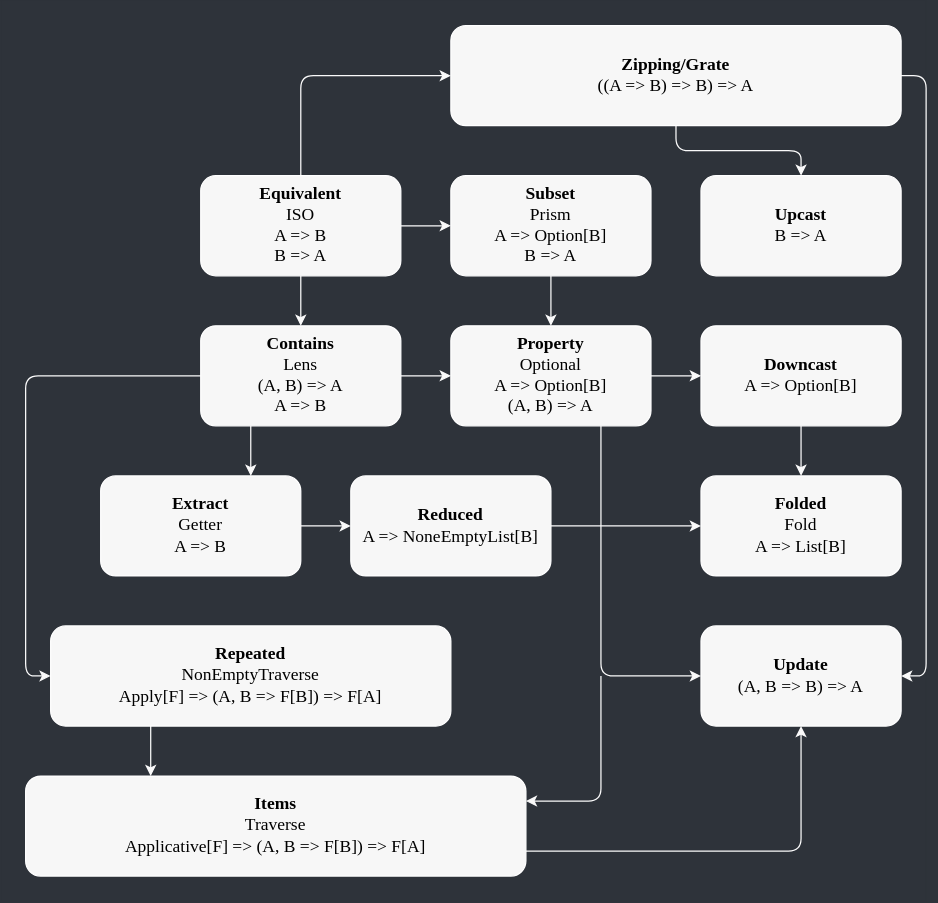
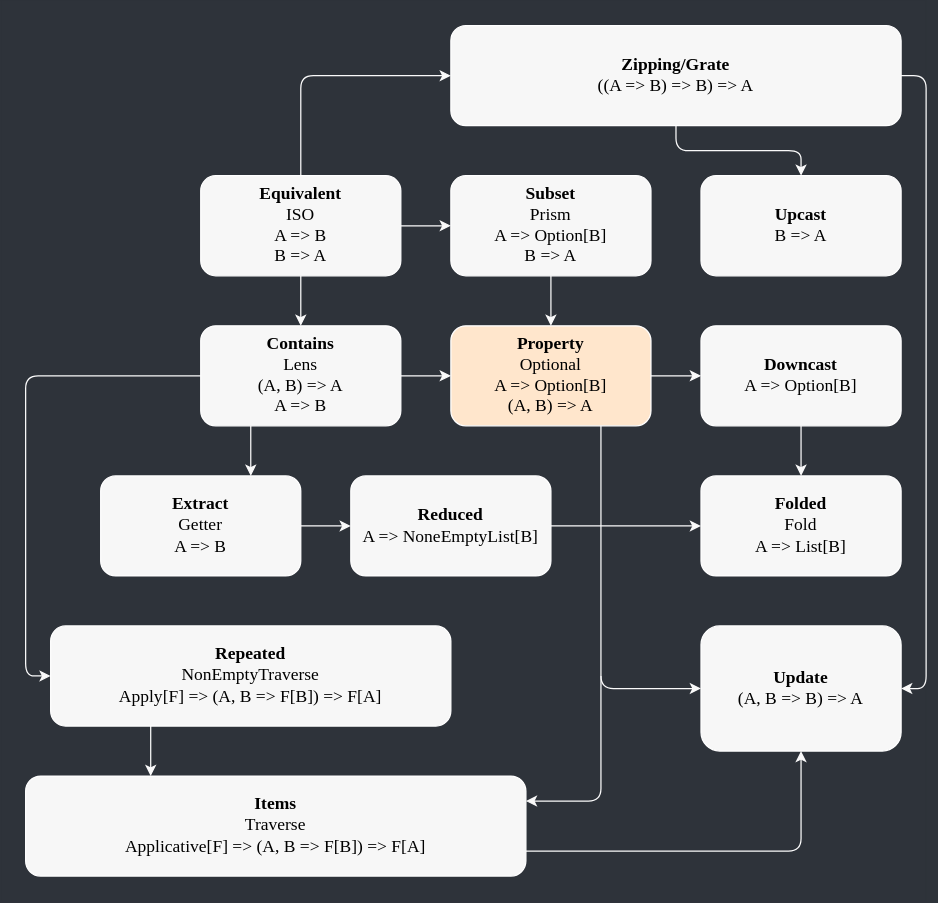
node "Property Optional A => Option[B] (A, B) => A": fillcolor #f7f7f7 -> #ffe6cc
node "Update (A, B => B) => A": size 200x100 -> 200x125
